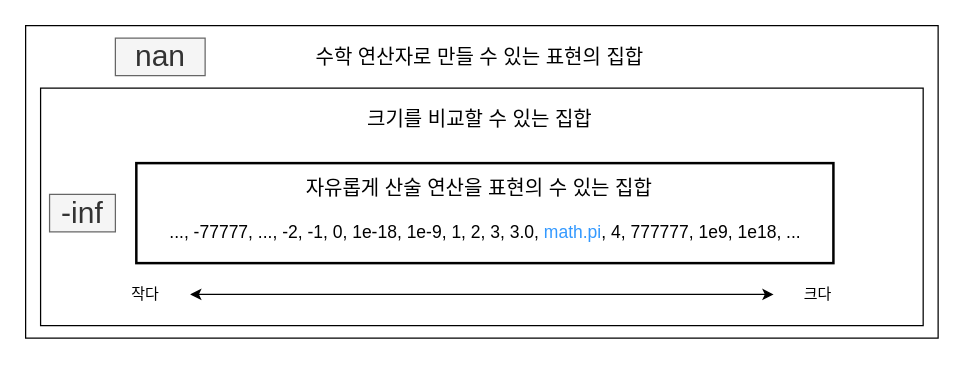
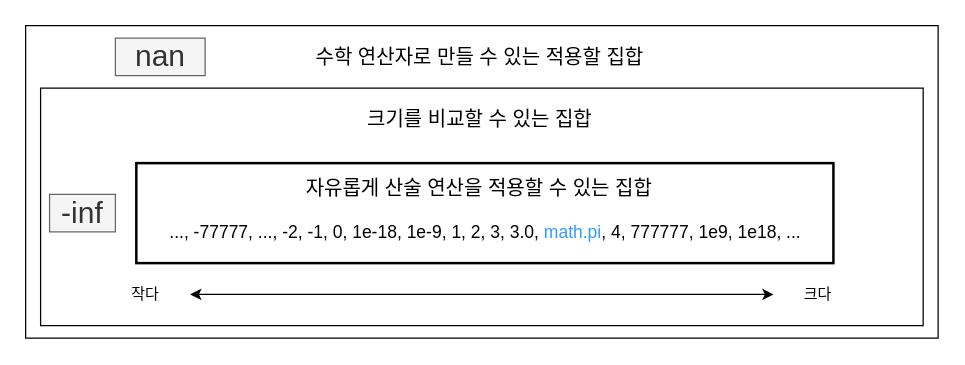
node "수학 연산자로 만들 수 있는 표현의 집합": label "수학 연산자로 만들 수 있는 표현의 집합" -> "수학 연산자로 만들 수 있는 적용할 집합"
node "자유롭게 산술 연산을 표현의 수 있는 집합": label "자유롭게 산술 연산을 표현의 수 있는 집합" -> "자유롭게 산술 연산을 적용할 수 있는 집합"
